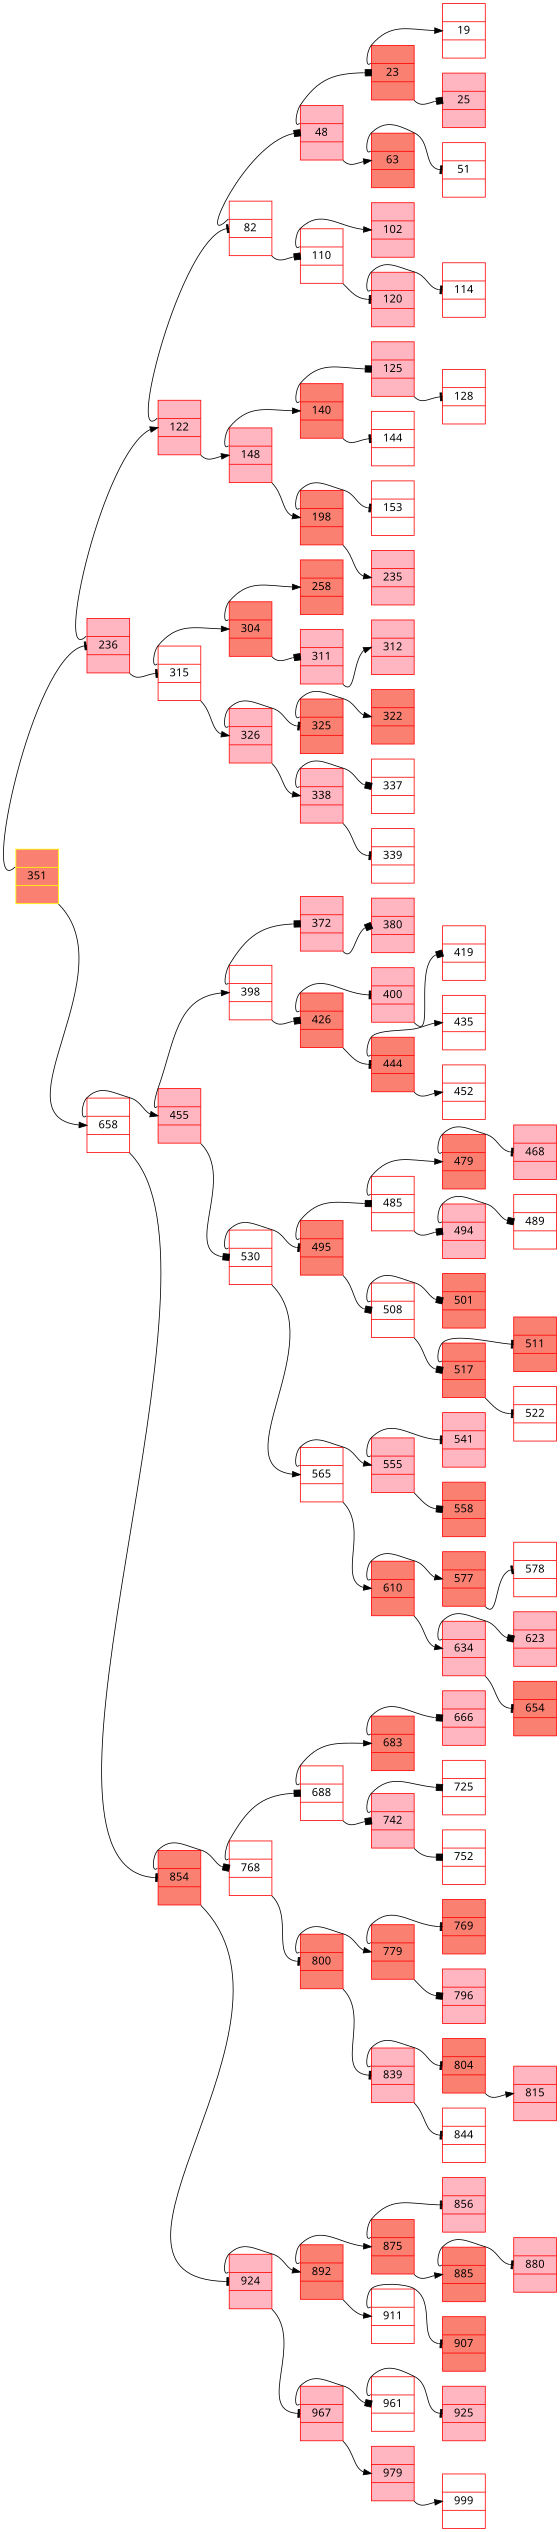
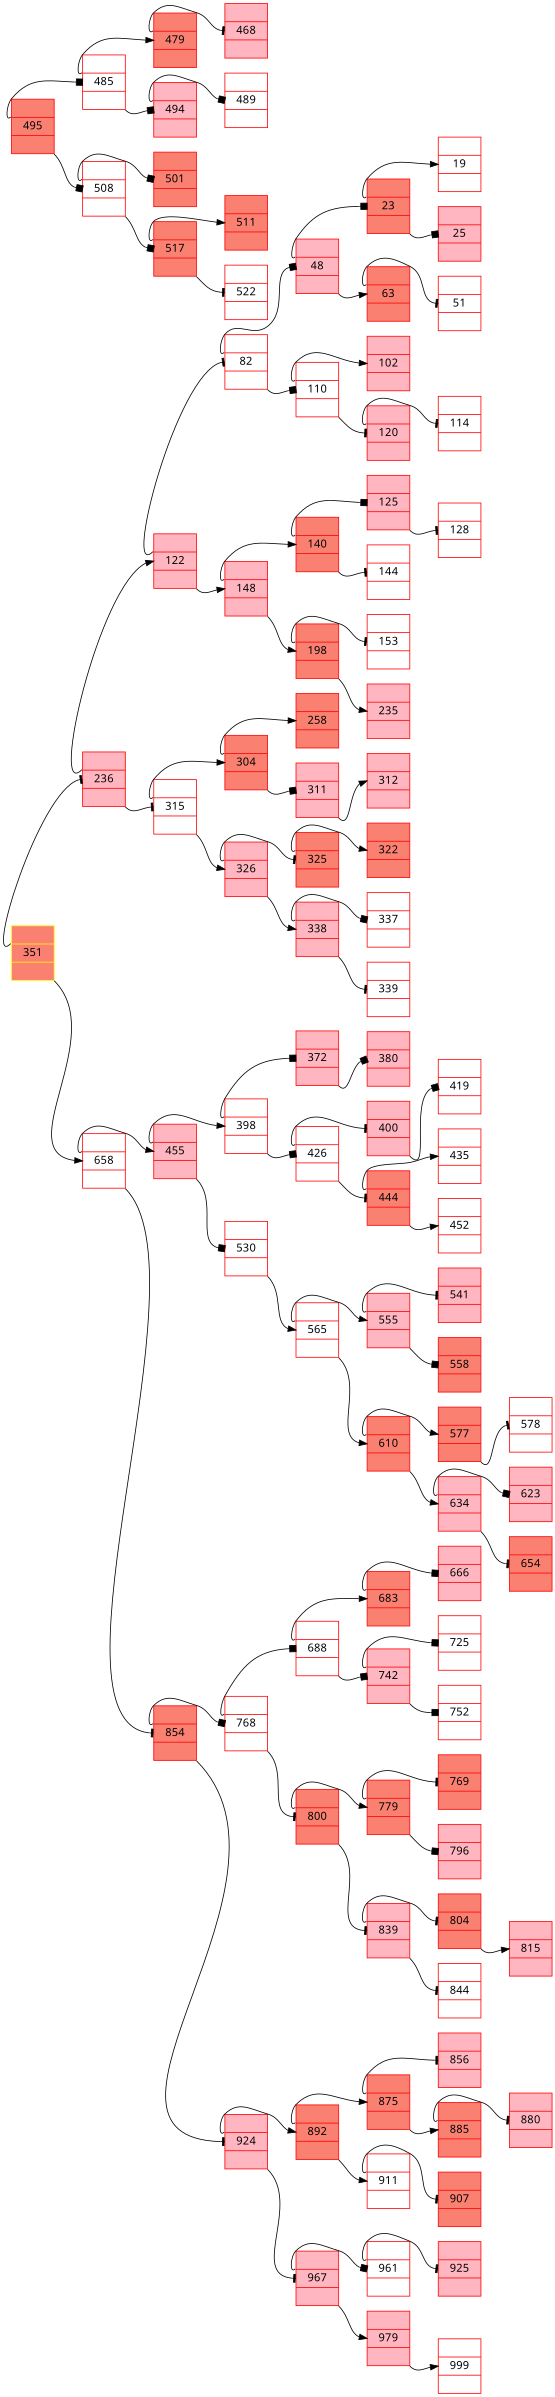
node "426": fillcolor salmon -> white
edge "530" -> "495": removed
edge "517" -> "511": arrowhead tee -> normal
